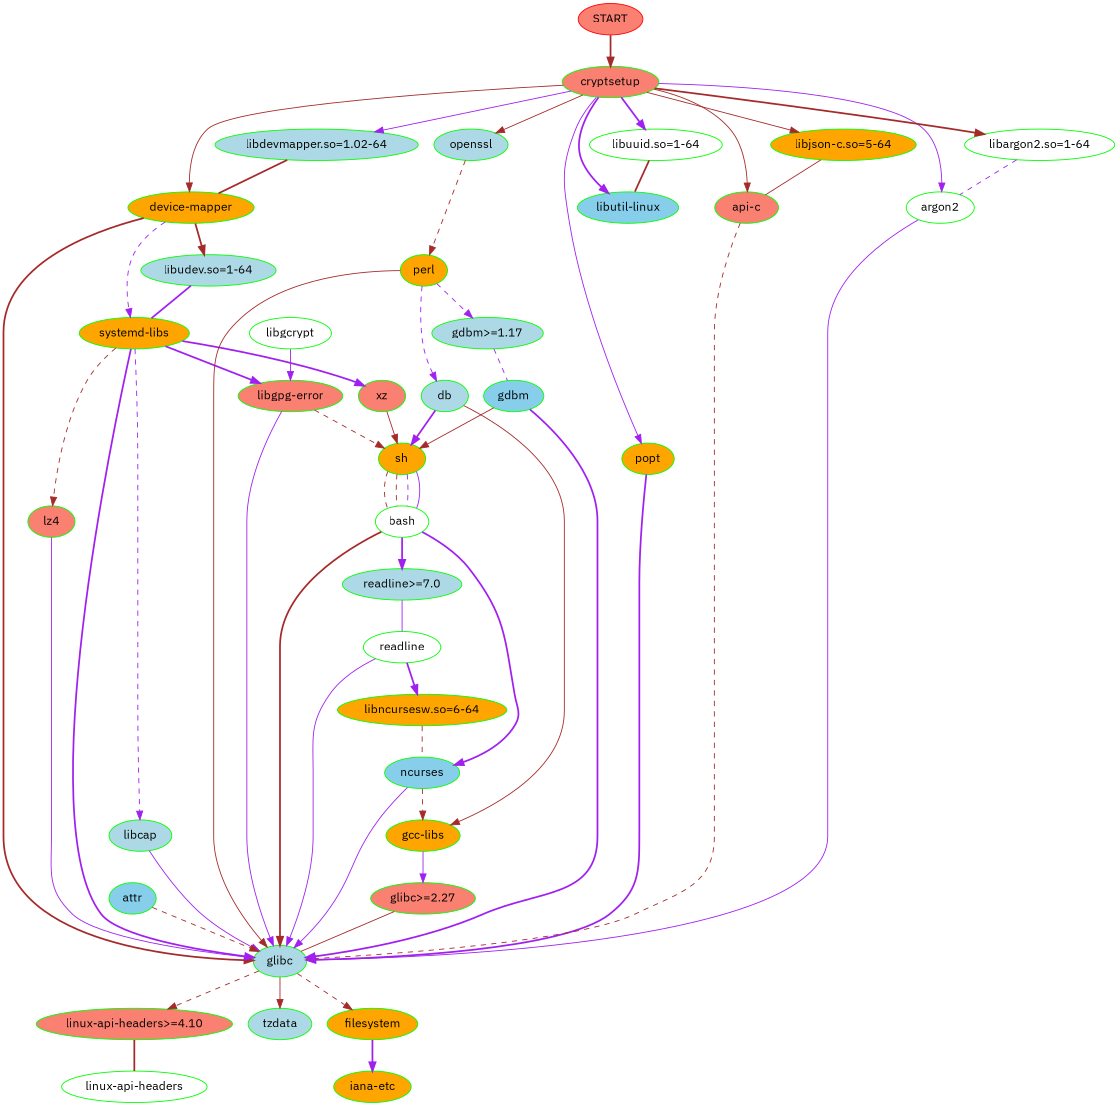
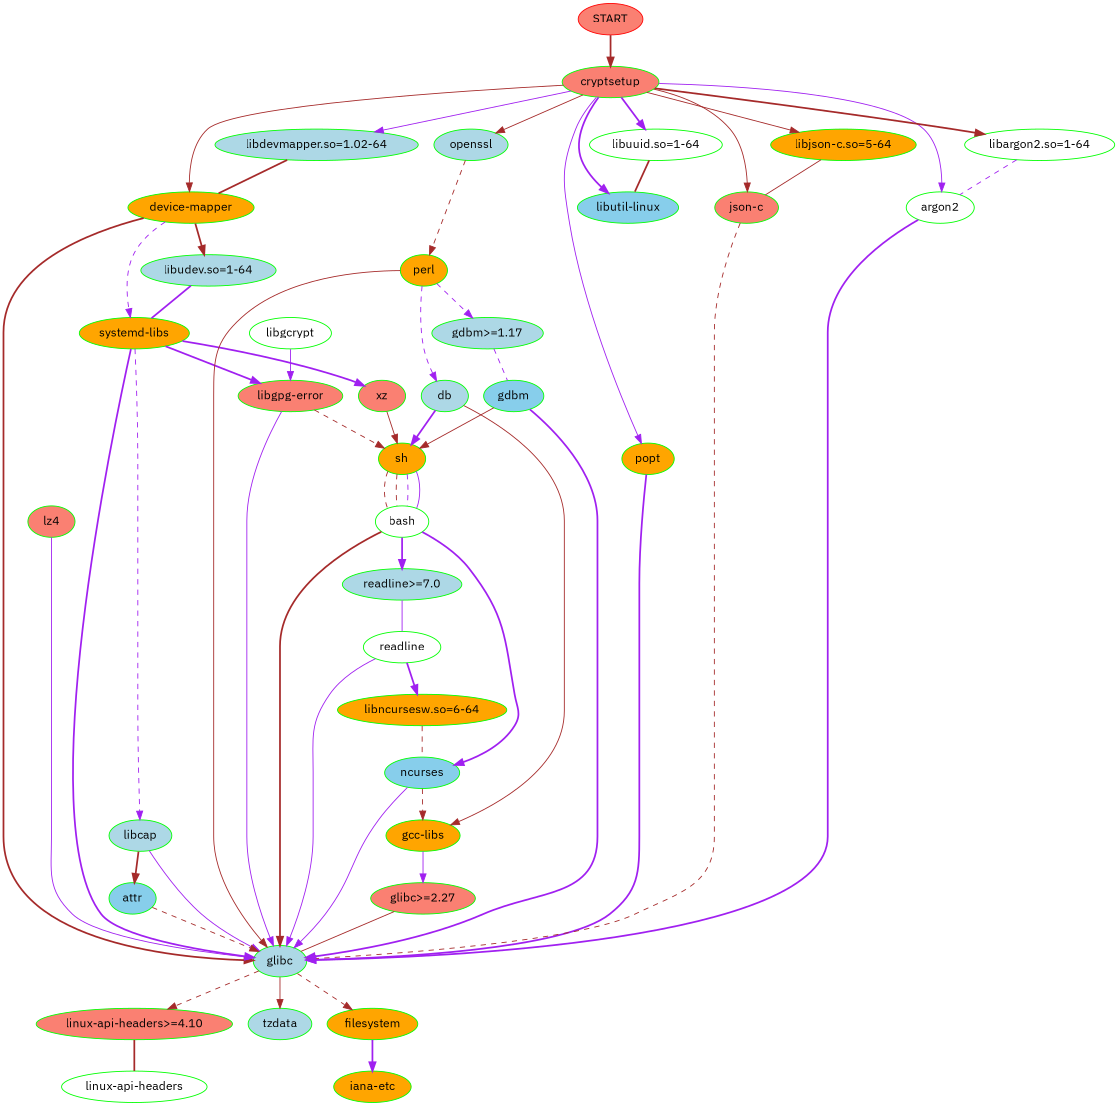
node "api-c": label "api-c" -> "json-c"
edge "systemd-libs" -> "lz4": removed
edge "argon2" -> "glibc": style solid -> bold
edge "libcap" -> "attr": added
